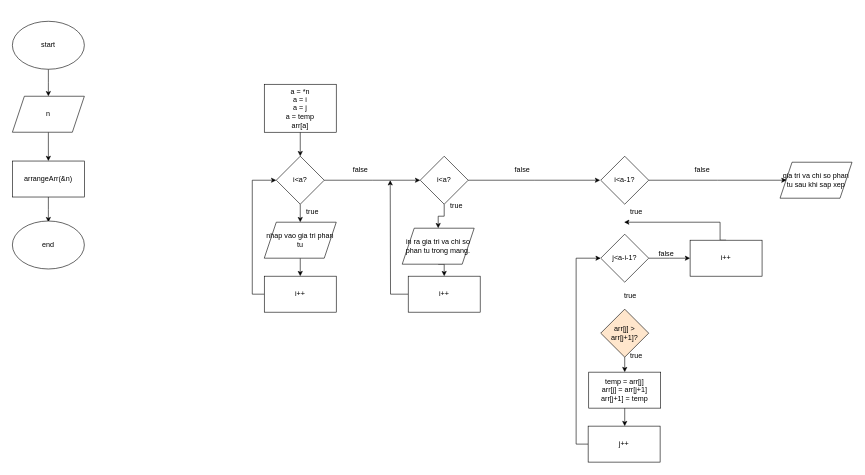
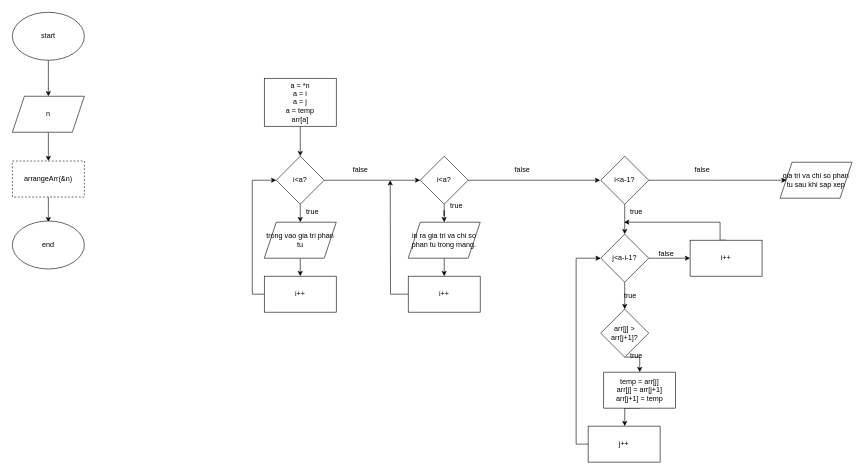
node "start": moved (48, 45) -> (48, 36)
node "a = *n a = i a = j a = temp arr[a]": moved (300, 108) -> (300, 102)
node "arrangeArr(&n)": style solid -> dashed
edge "i<a-1?" -> "j<a-i-1?": added
node "nhap vao gia tri phan tu": label "nhap vao gia tri phan tu" -> "trong vao gia tri phan tu"
node "in ra gia tri va chi so phan tu trong mang.": moved (438, 246) -> (444, 240)
edge "j<a-i-1?" -> "arr[j] > arr[j+1]?": added
node "arr[j] > arr[j+1]?": fillcolor #ffe6cc -> #ffffff
node "temp = arr[j] arr[j] = arr[j+1] arr[j+1] = temp": moved (625, 390) -> (640, 390)
